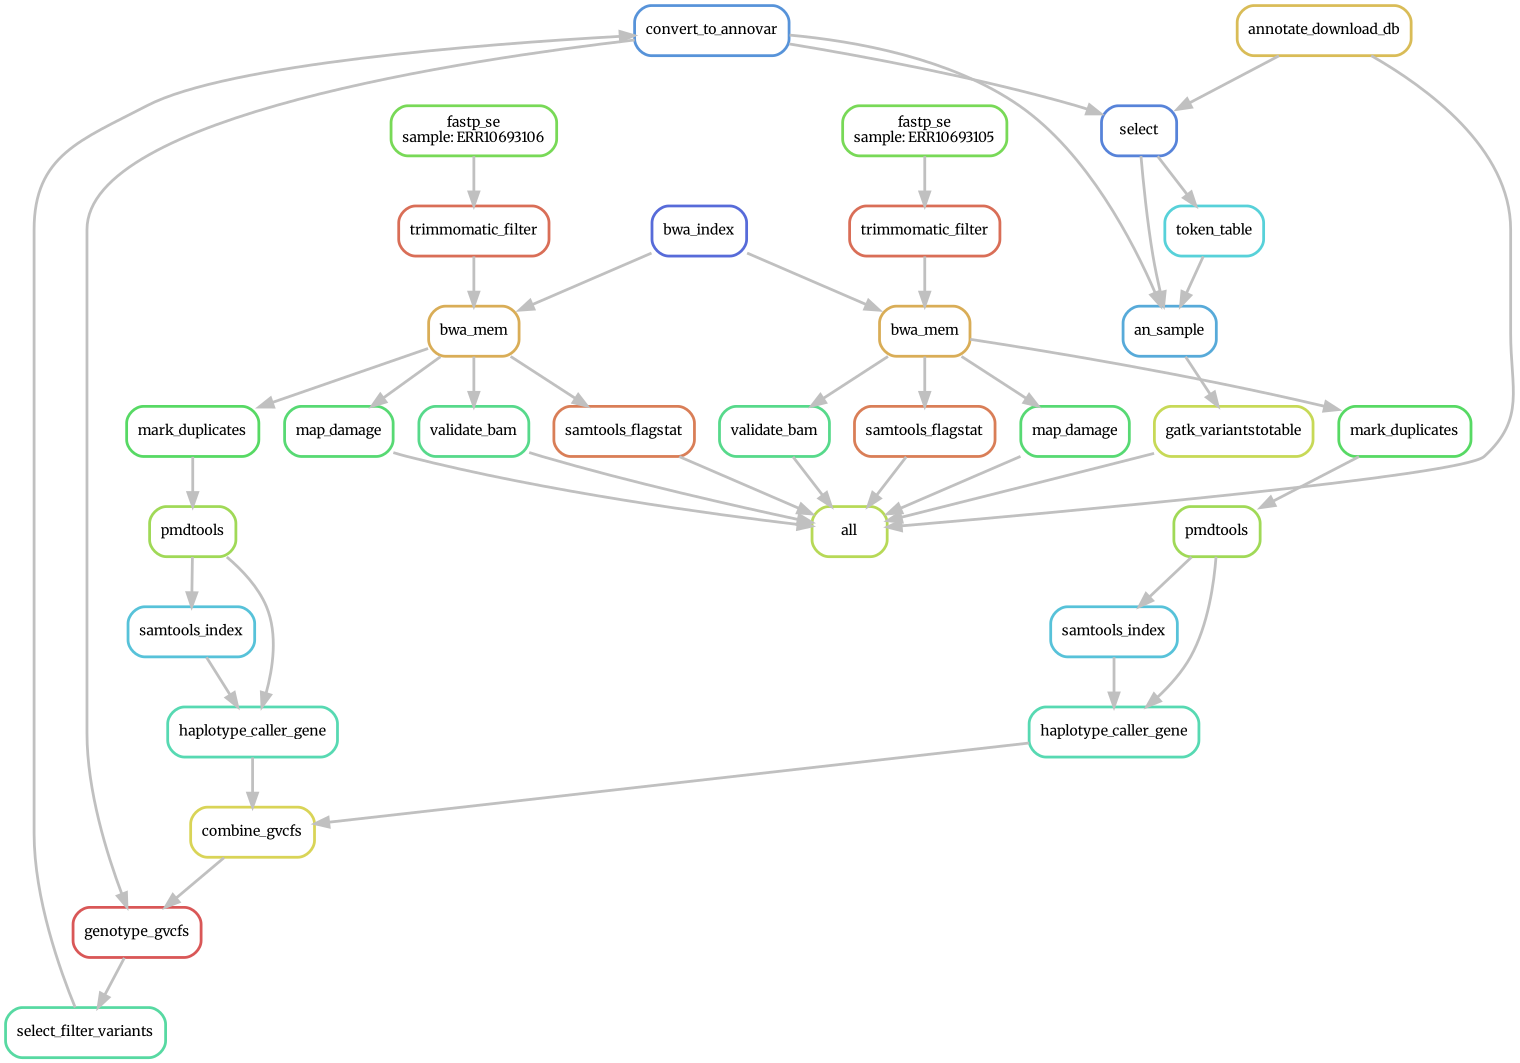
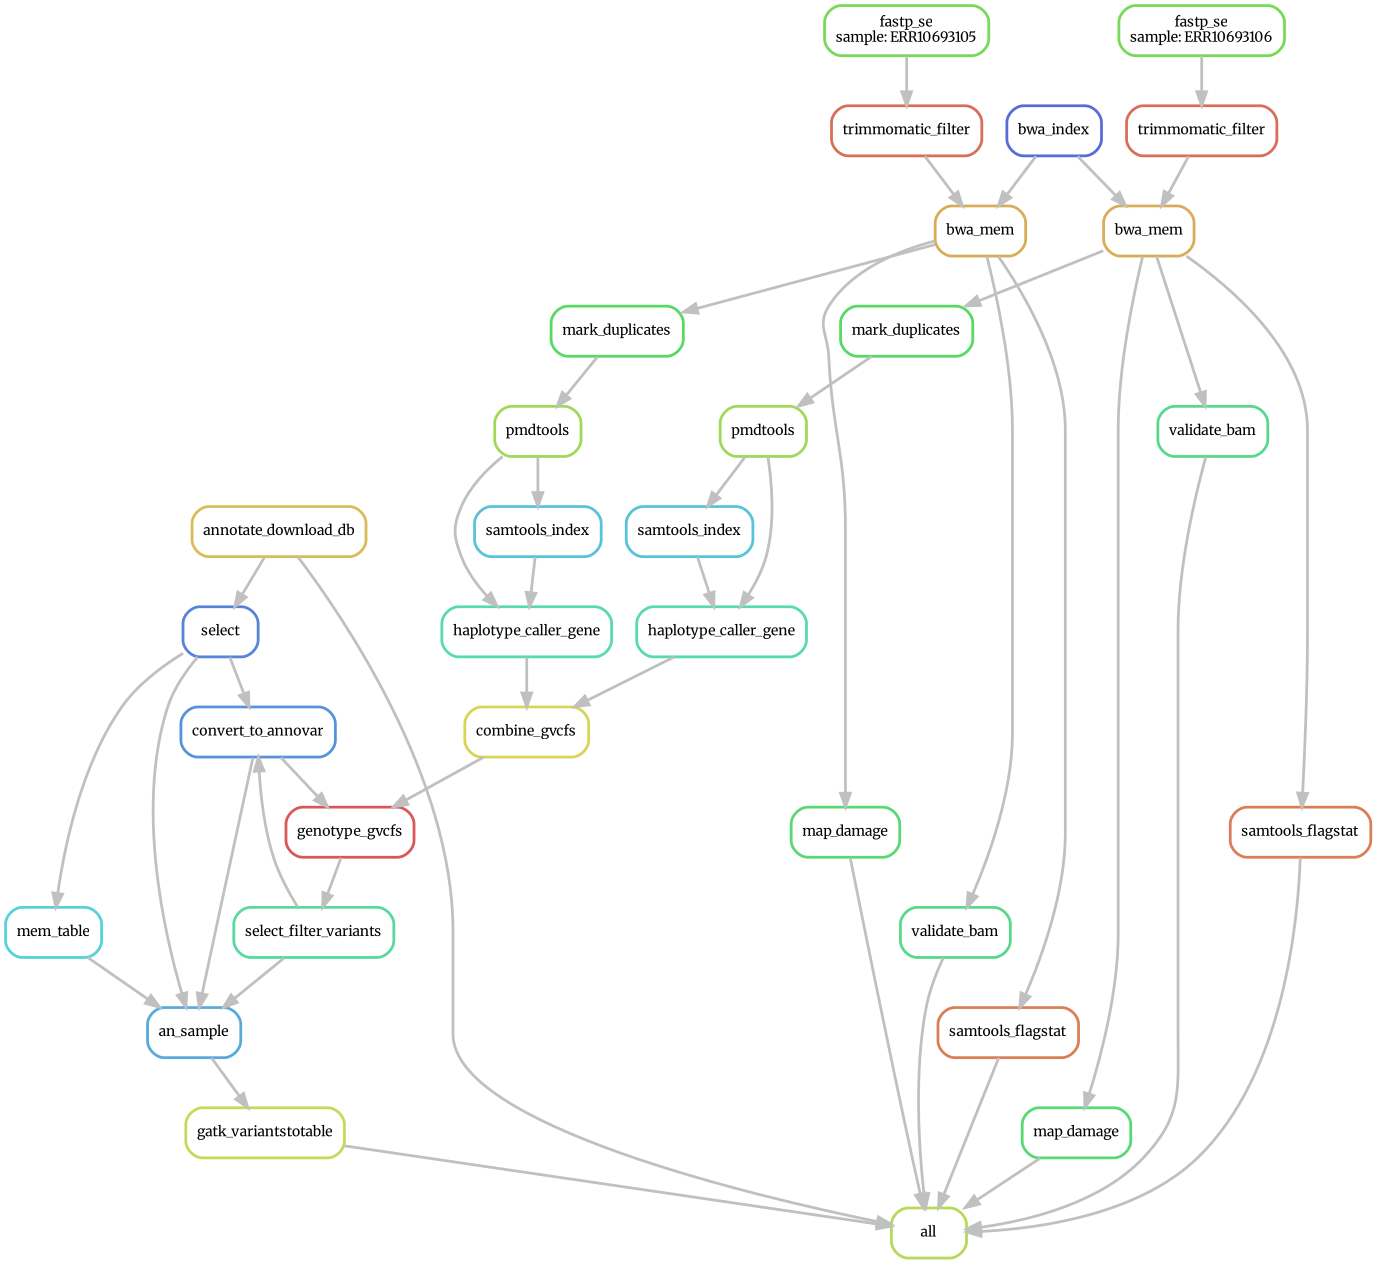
edge "convert_to_annovar" -> "select": reversed
node "token_table": label "token_table" -> "mem_table"
edge "select_filter_variants" -> "an_sample": added
